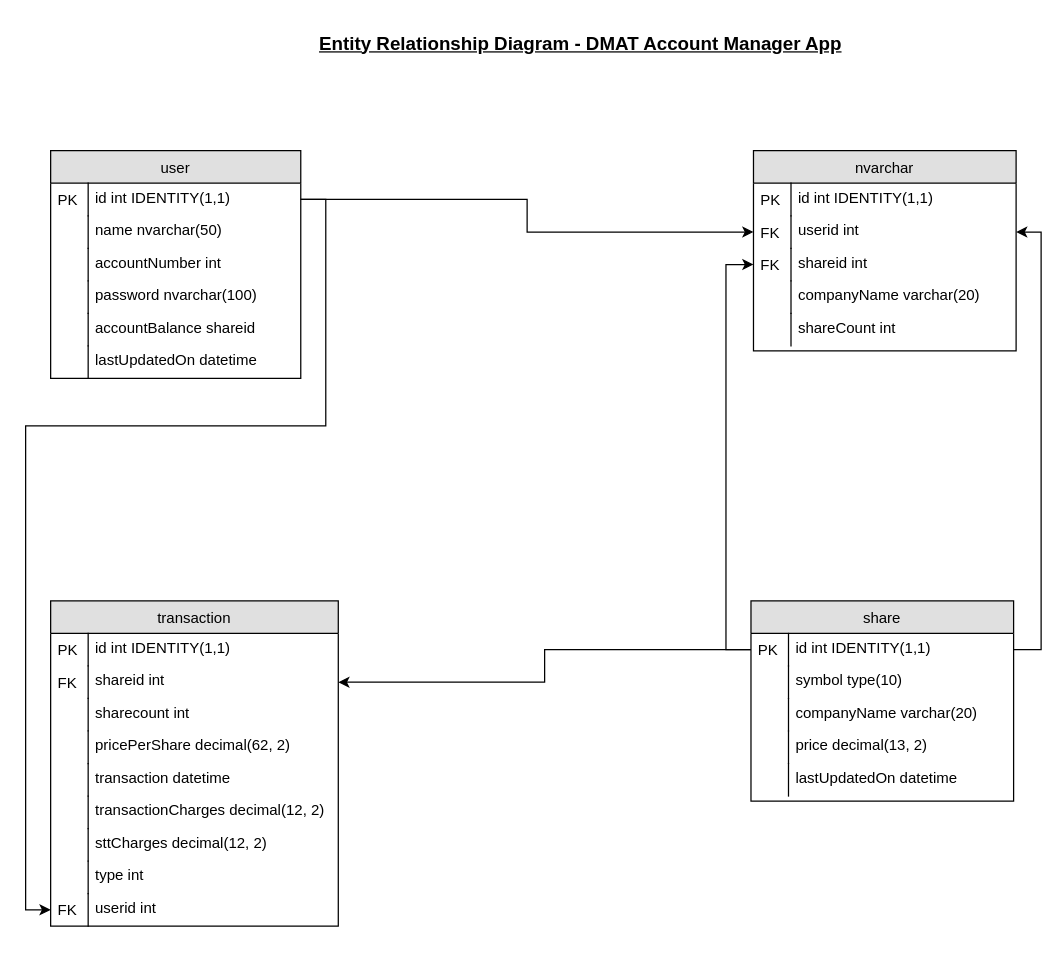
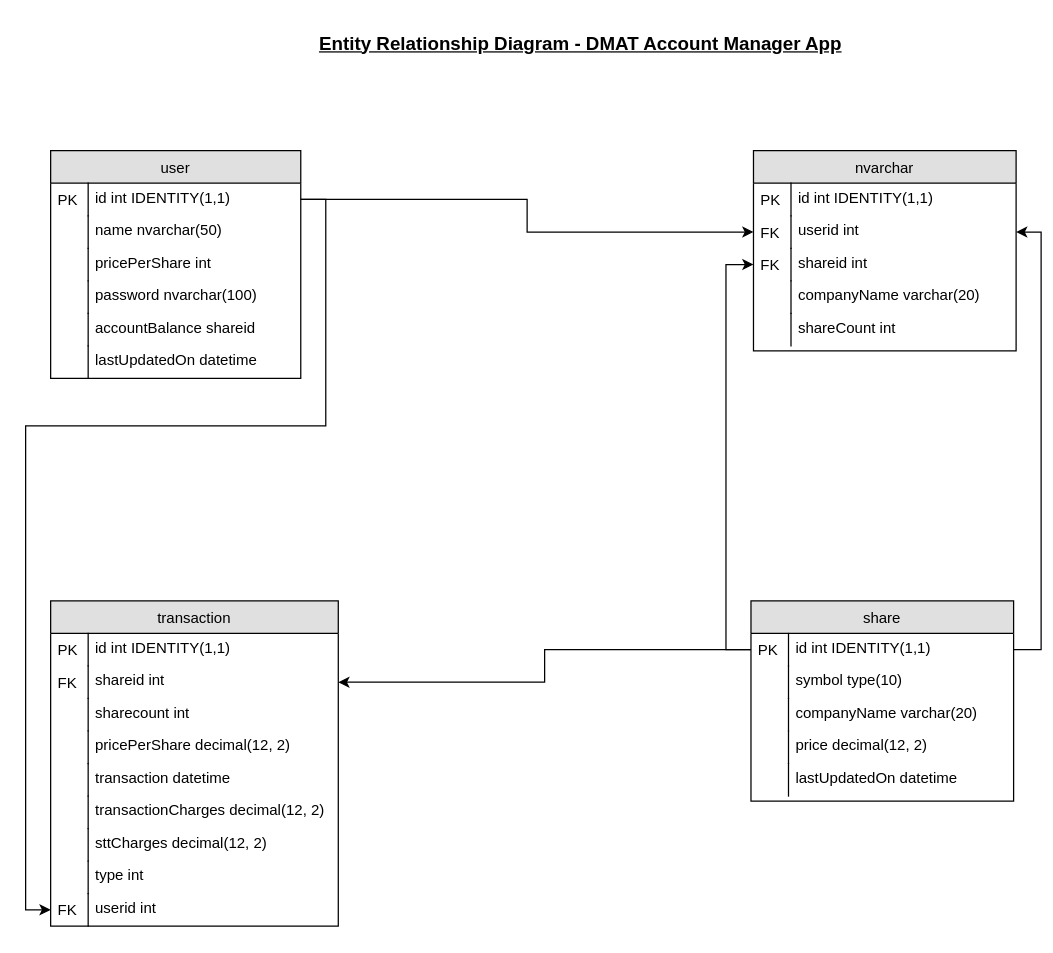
node "accountNumber int": label "accountNumber int" -> "pricePerShare int"
node "pricePerShare decimal(62, 2)": label "pricePerShare decimal(62, 2)" -> "pricePerShare decimal(12, 2)"
node "price decimal(13, 2)": label "price decimal(13, 2)" -> "price decimal(12, 2)"
